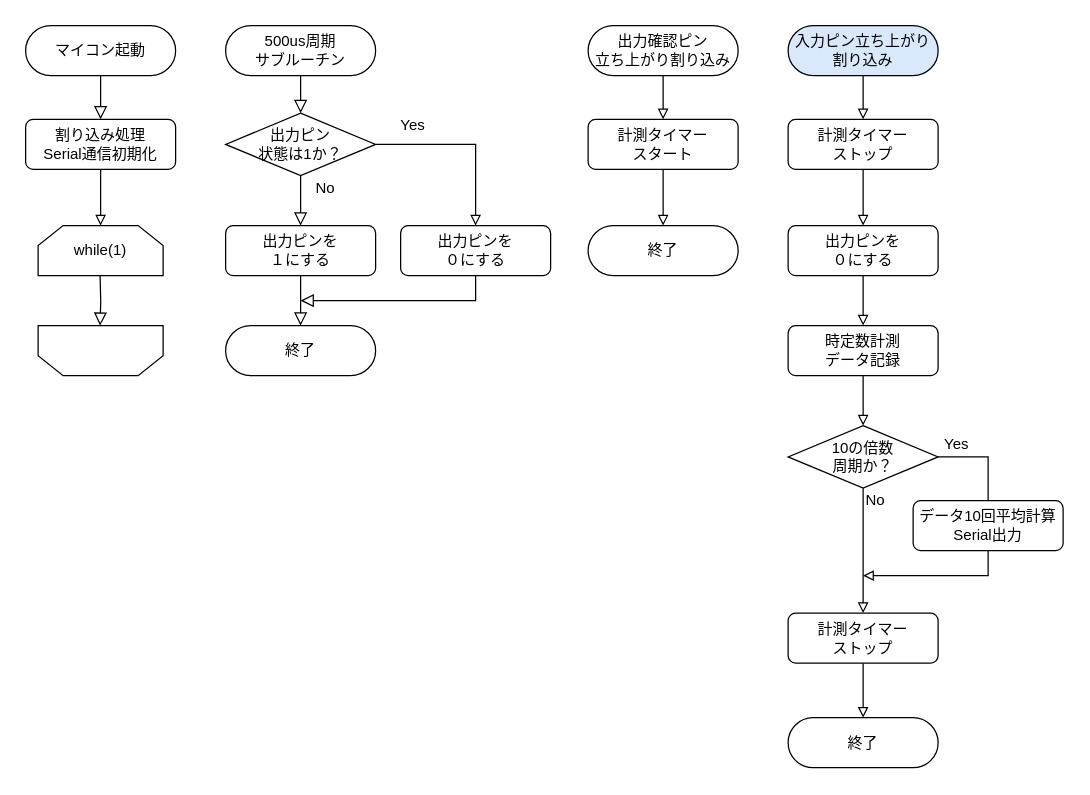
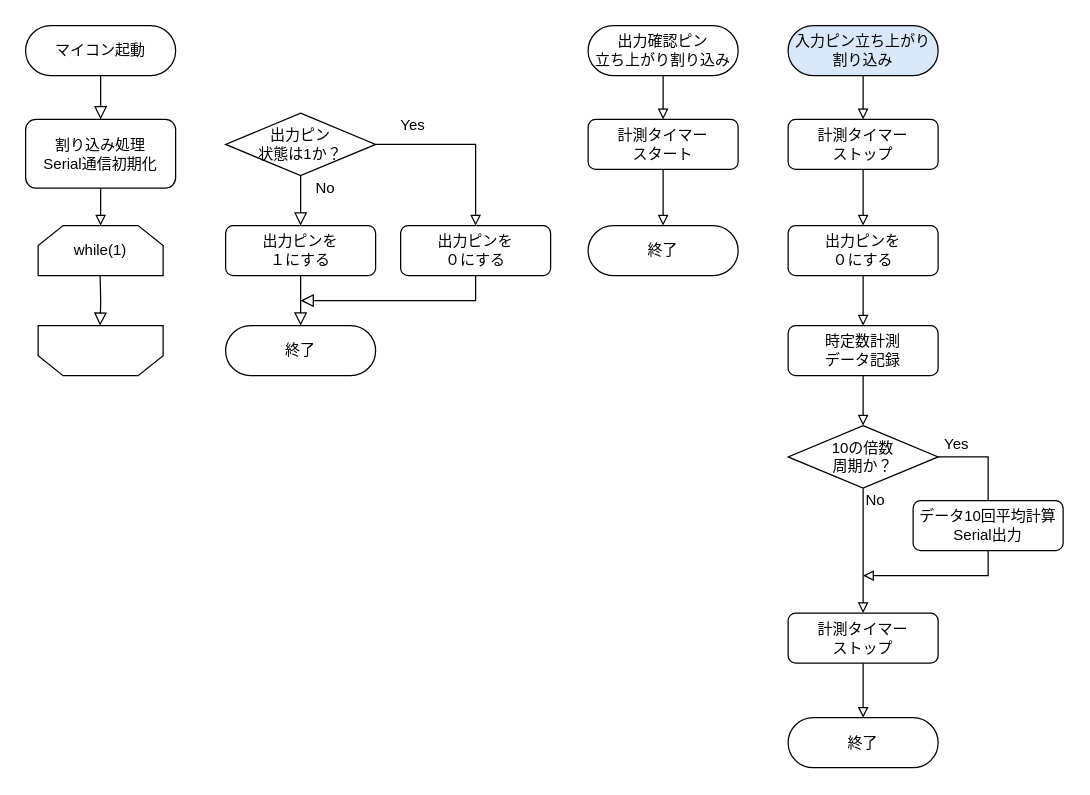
node "500us周期 サブルーチン": removed
edge "500us周期 サブルーチン" -> "出力ピン 状態は1か？": removed
node "割り込み処理 Serial通信初期化": size 150x50 -> 150x69
